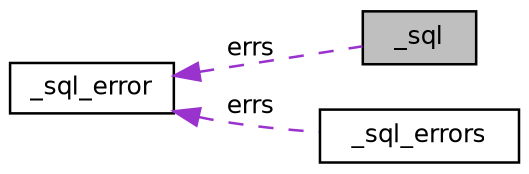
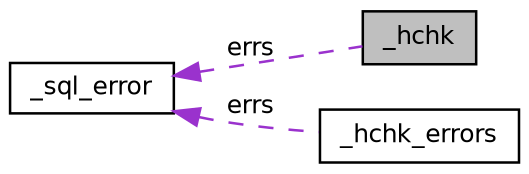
node "_sql": label "_sql" -> "_hchk"
node "_sql_errors": label "_sql_errors" -> "_hchk_errors"
